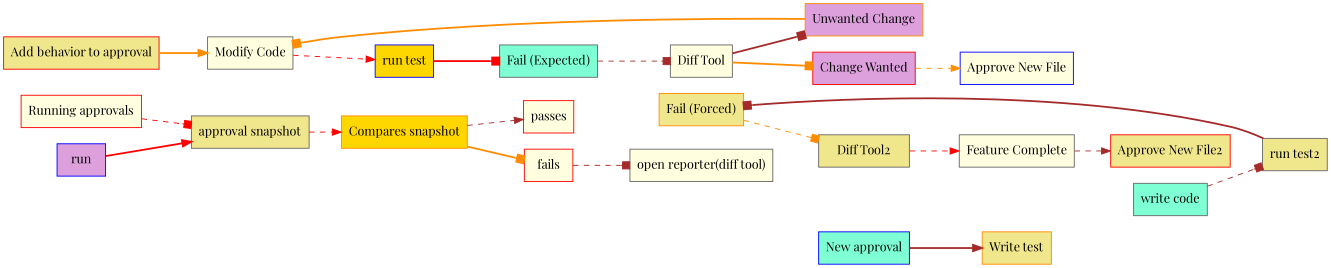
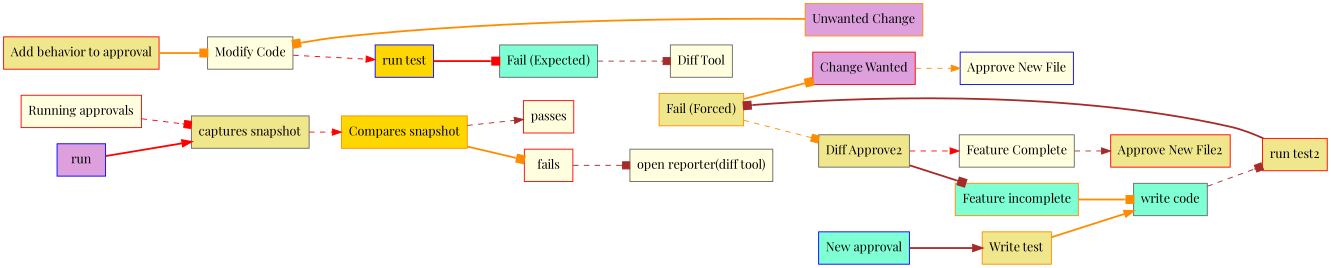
edge "Diff Tool" -> "Unwanted Change": removed
edge "Add behavior to approval" -> "Modify Code": arrowhead normal -> box
edge "Diff Tool" -> "Change Wanted": now "Fail (Forced)" -> "Change Wanted"
node "approval snapshot": label "approval snapshot" -> "captures snapshot"
node "Diff Tool2": label "Diff Tool2" -> "Diff Approve2"
node "run test2": color gray40 -> red
node "Feature incomplete": added
edge "Write test" -> "write code": added
